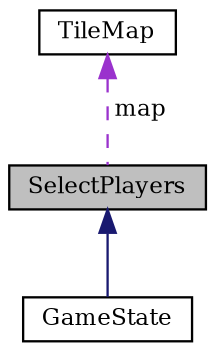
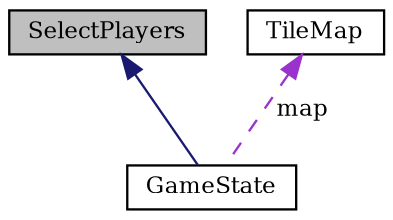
edge "SelectPlayers" -> "TileMap": now "GameState" -> "TileMap"
